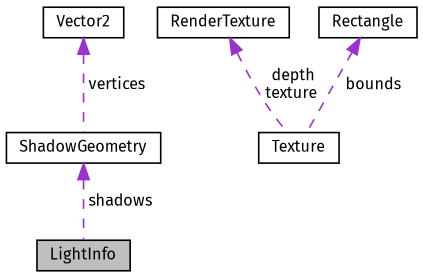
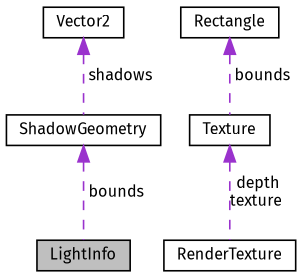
edge "ShadowGeometry" -> "Vector2": label " vertices" -> " shadows"
edge "Texture" -> "RenderTexture": reversed
edge "LightInfo" -> "ShadowGeometry": label " shadows" -> " bounds"
